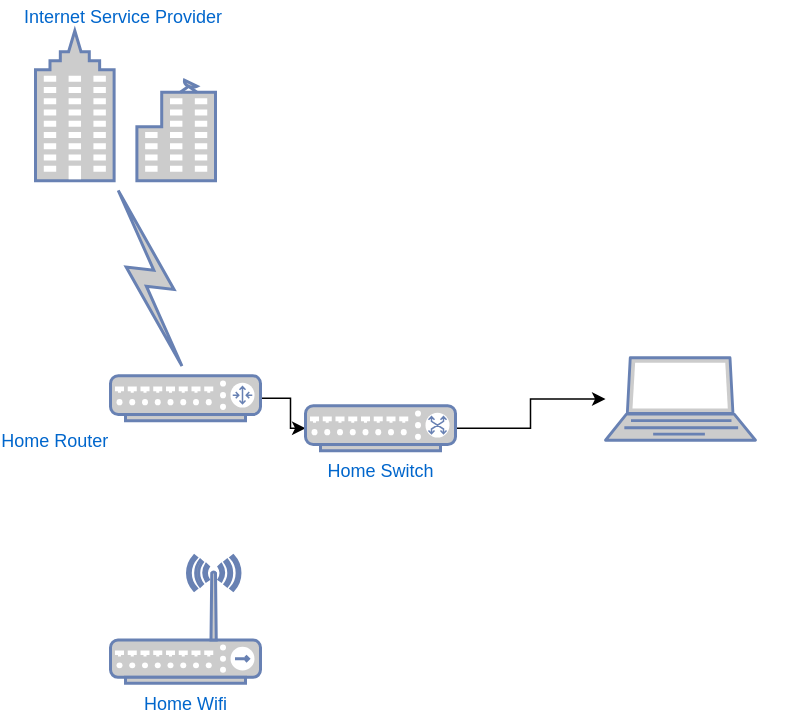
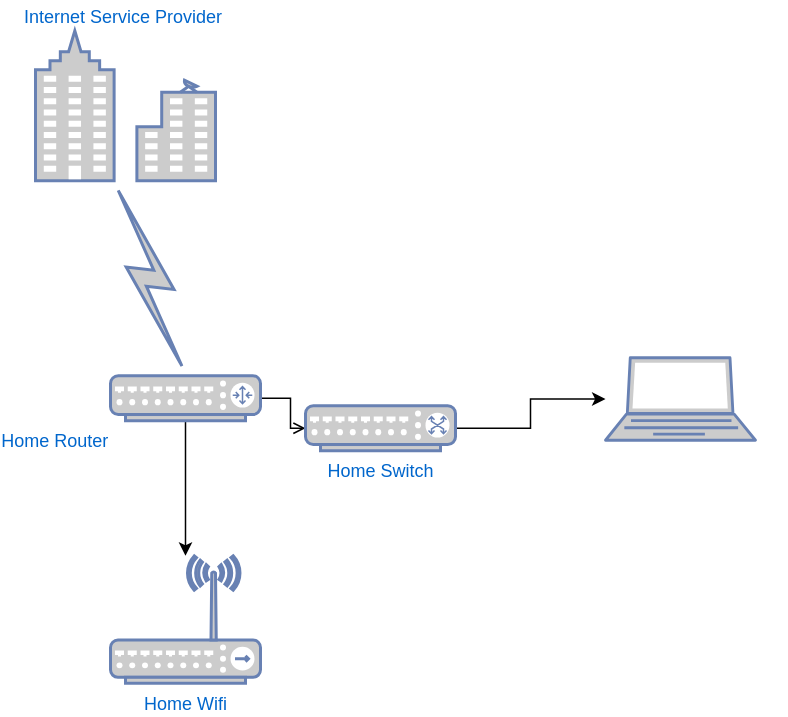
edge "Home Router" -> "Home Switch": arrowhead classic -> open
edge "Home Router" -> "Home Wifi": added
